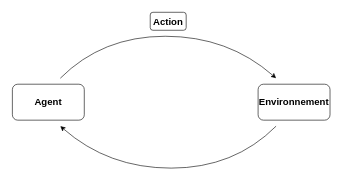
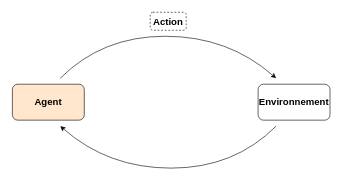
node "Action": style solid -> dashed
node "Agent": fillcolor #ffffff -> #ffe6cc
